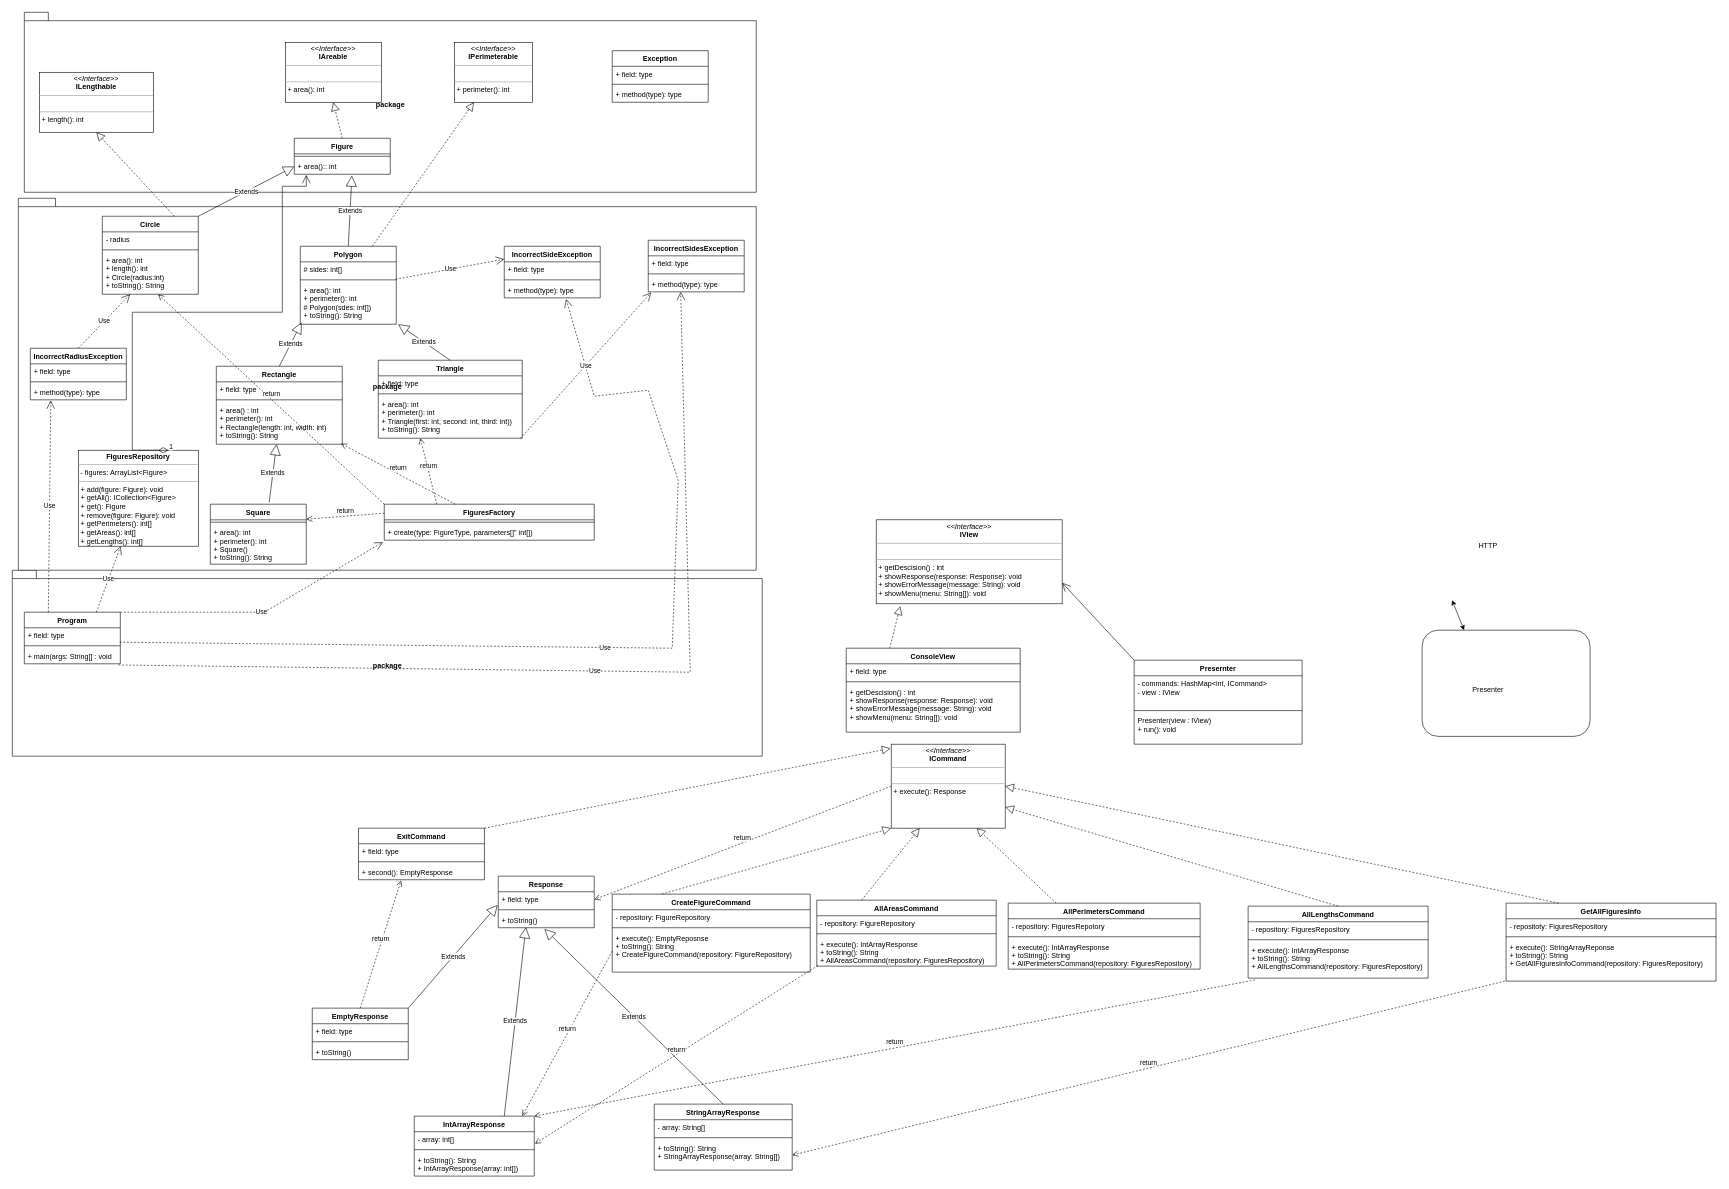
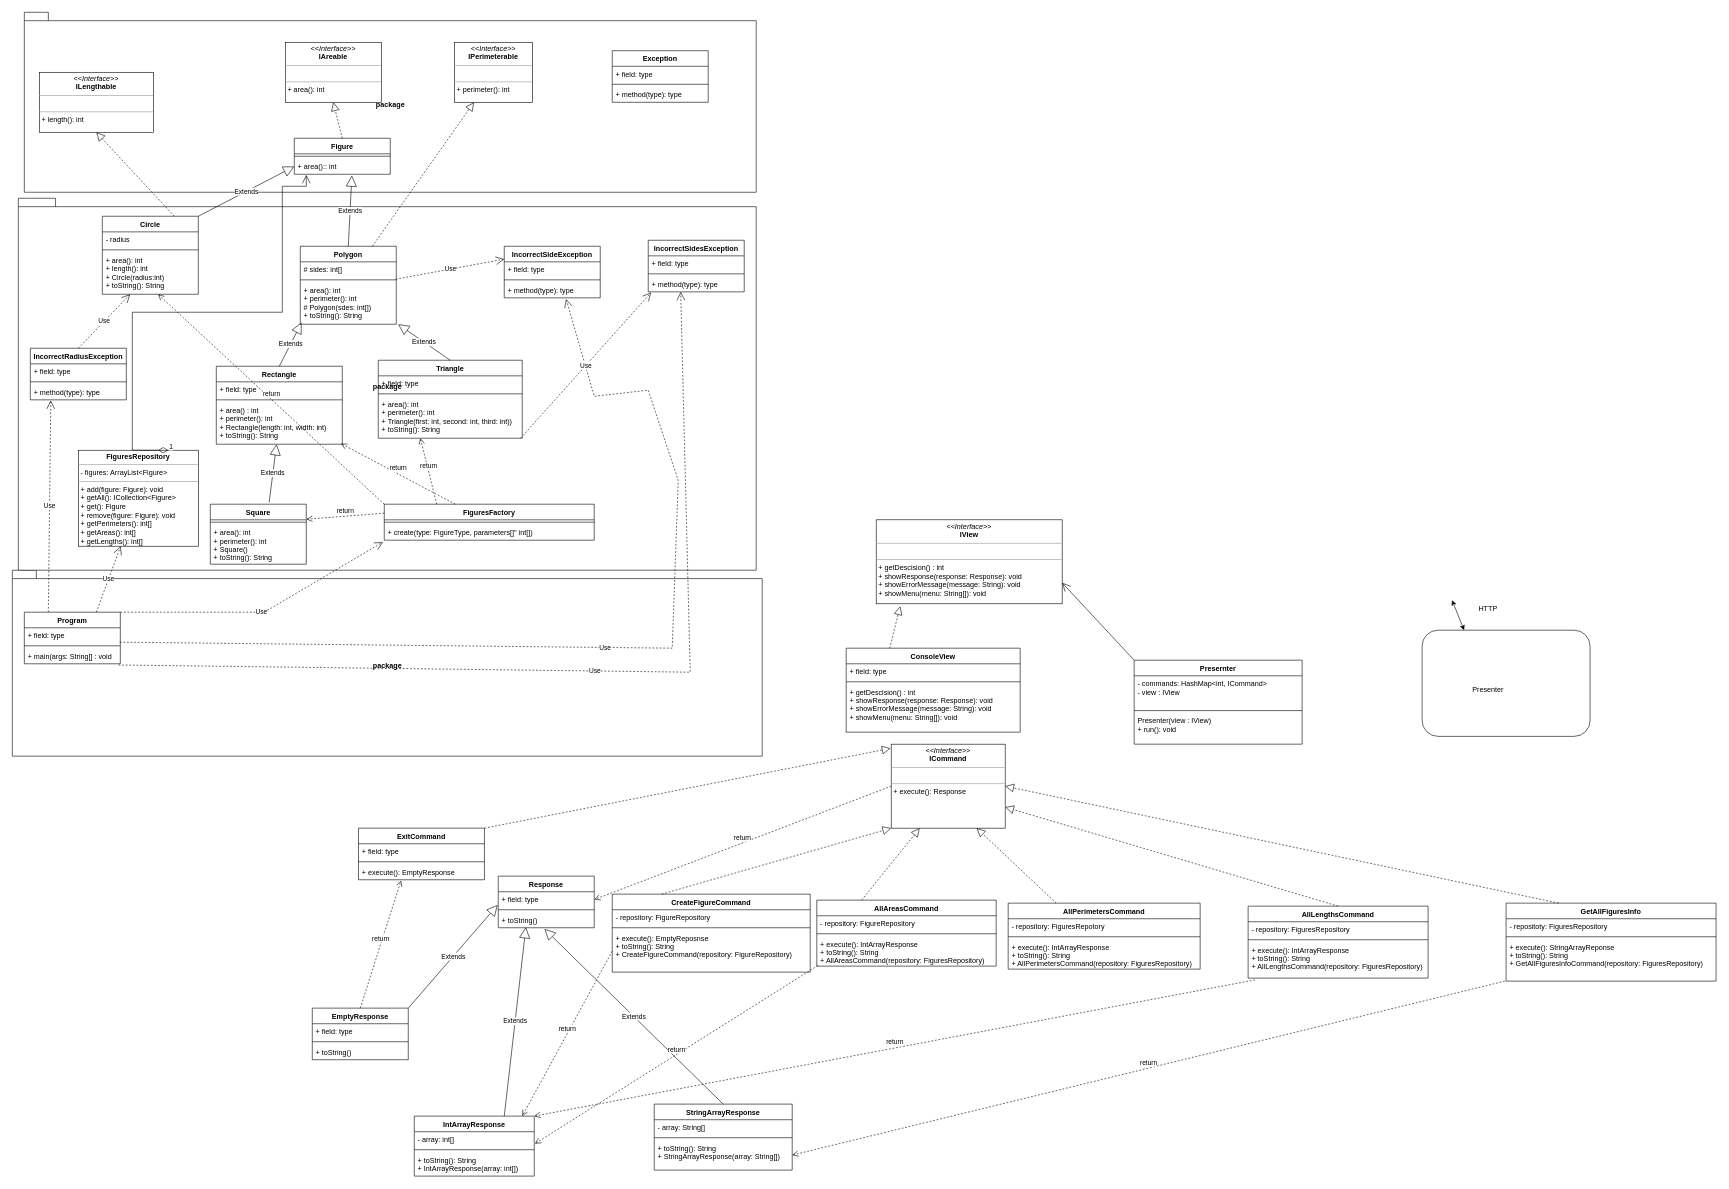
node "HTTP": moved (1488, 546) -> (1488, 609)
node "+ second(): EmptyResponse": label "+ second(): EmptyResponse" -> "+ execute(): EmptyResponse"
